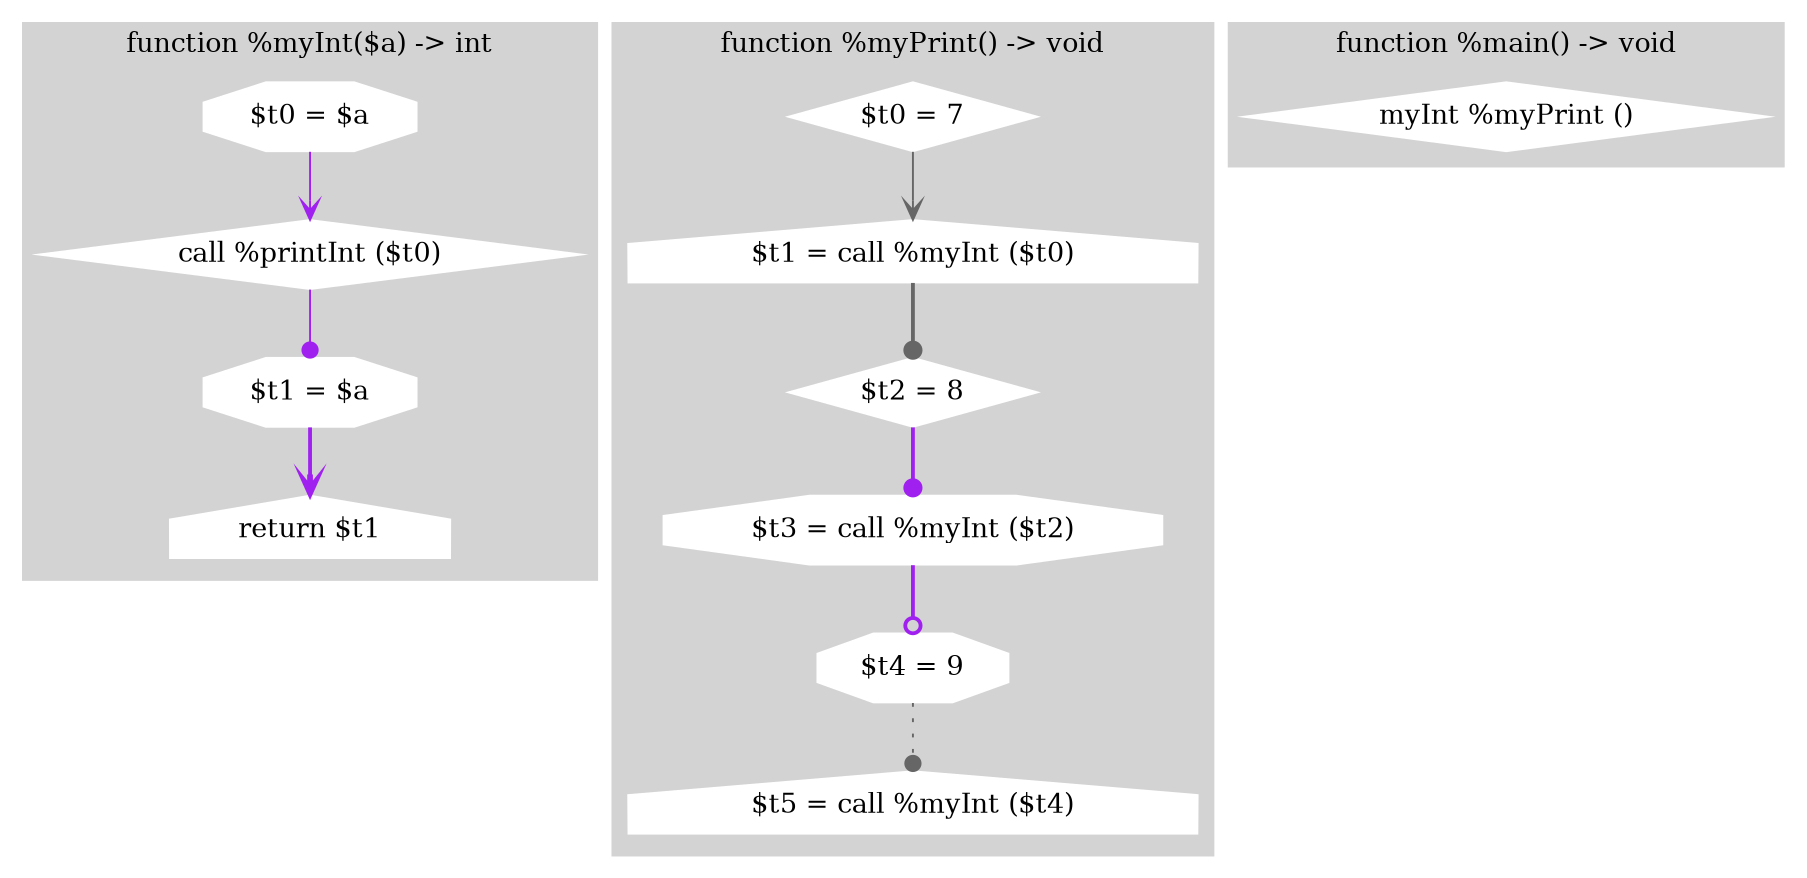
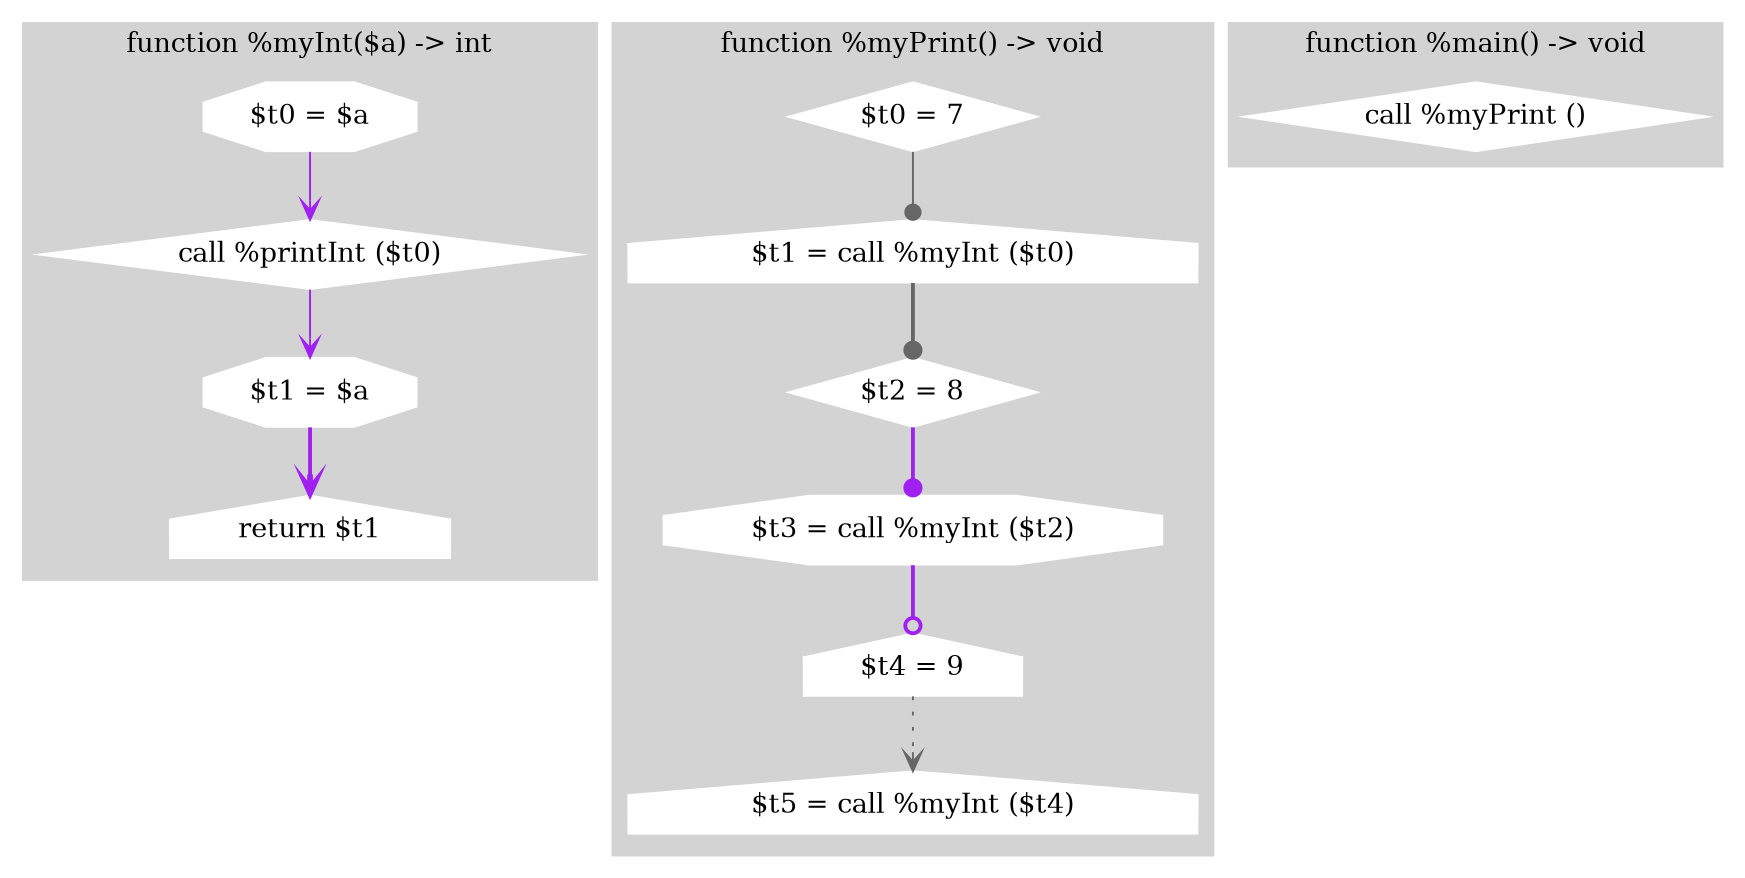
node "myInt %myPrint ()": label "myInt %myPrint ()" -> "call %myPrint ()"
edge "$t0 = 7" -> "$t1 = call %myInt ($t0)": arrowhead vee -> dot
edge "call %printInt ($t0)" -> "$t1 = $a": arrowhead dot -> vee
node "$t4 = 9": shape octagon -> house
edge "$t4 = 9" -> "$t5 = call %myInt ($t4)": arrowhead dot -> vee
